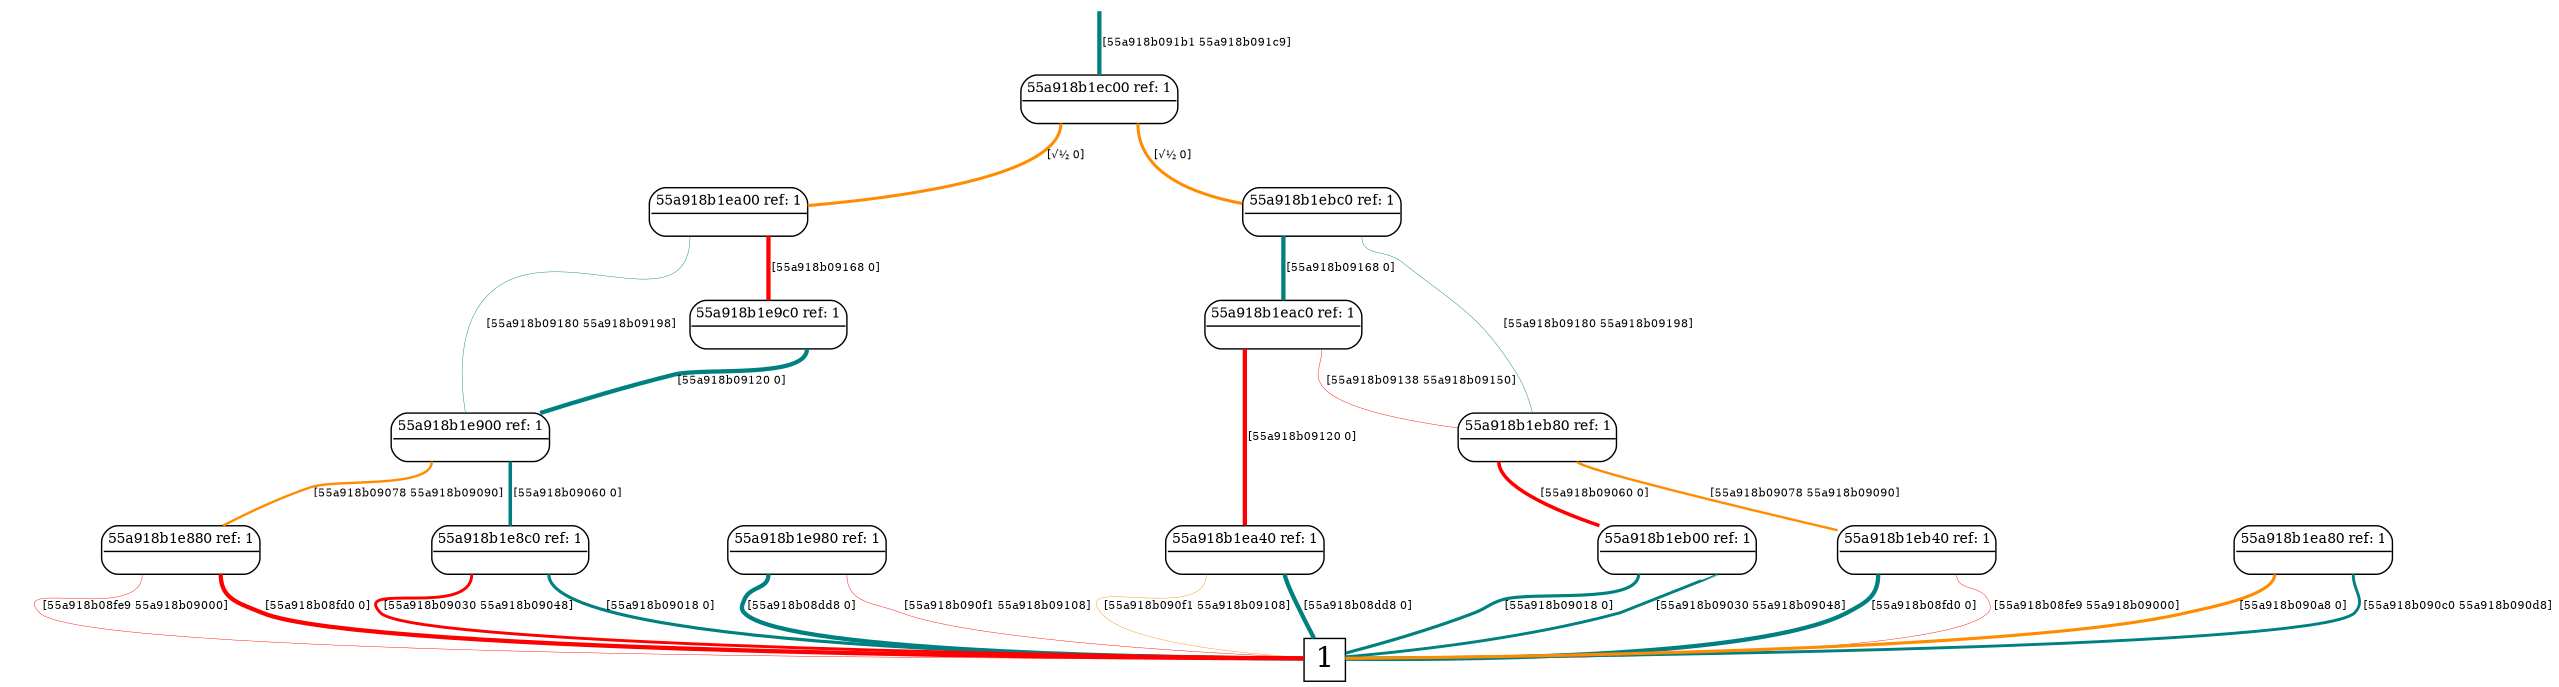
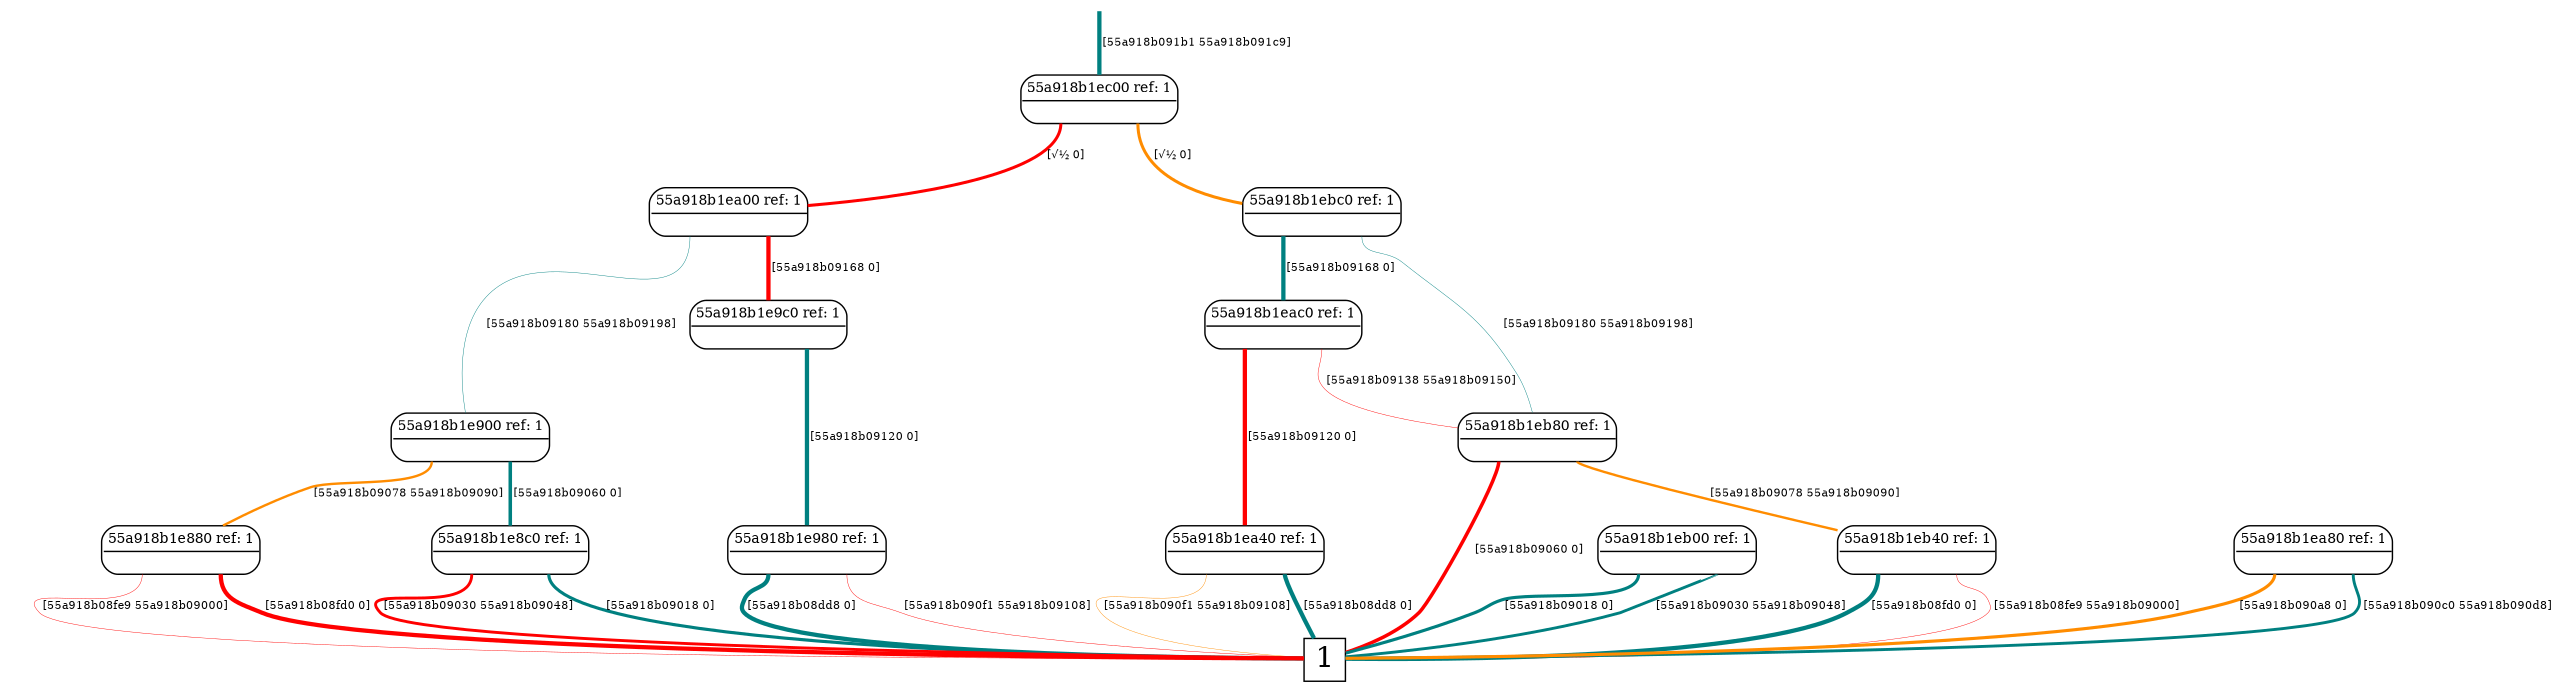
edge "55a918b1ec00 ref: 1" -- "55a918b1ea00 ref: 1": color darkorange -> red
edge "55a918b1e9c0 ref: 1" -- "55a918b1e900 ref: 1": now "55a918b1e9c0 ref: 1" -- "55a918b1e980 ref: 1"
edge "55a918b1eb80 ref: 1" -- "55a918b1eb00 ref: 1": now "55a918b1eb80 ref: 1" -- "1"
